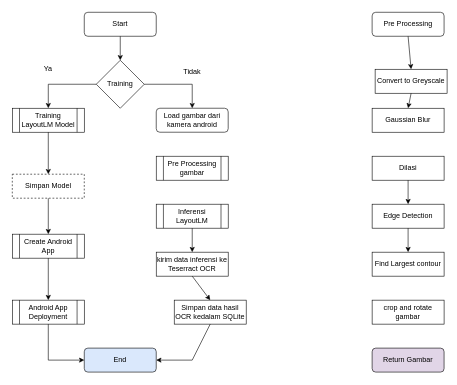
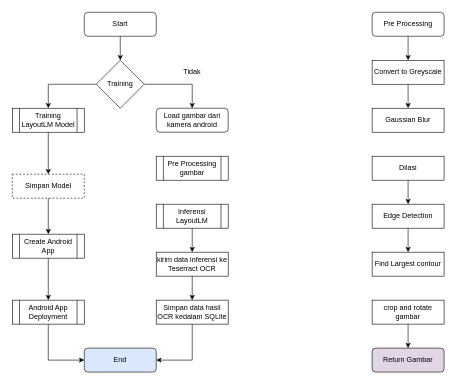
node "Ya": removed
node "Convert to Greyscale": moved (411, 81) -> (408, 72)
node "Simpan data hasil OCR kedalam SQLite": moved (210, 312) -> (192, 312)
edge "crop and rotate gambar" -> "Return Gambar": added
